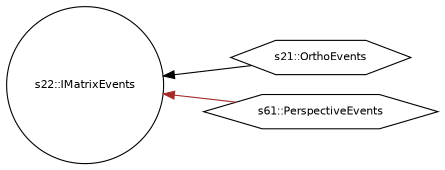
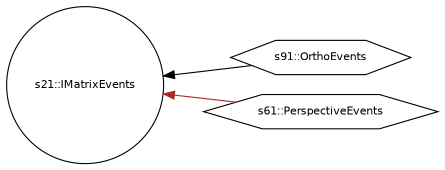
node "s21::OrthoEvents": label "s21::OrthoEvents" -> "s91::OrthoEvents"
node "s22::IMatrixEvents": label "s22::IMatrixEvents" -> "s21::IMatrixEvents"
